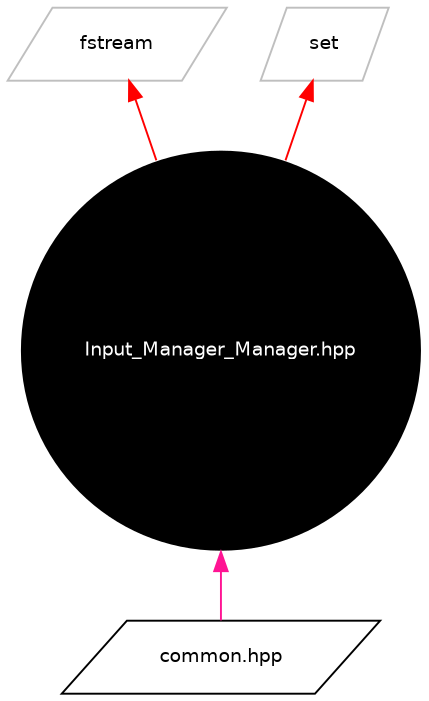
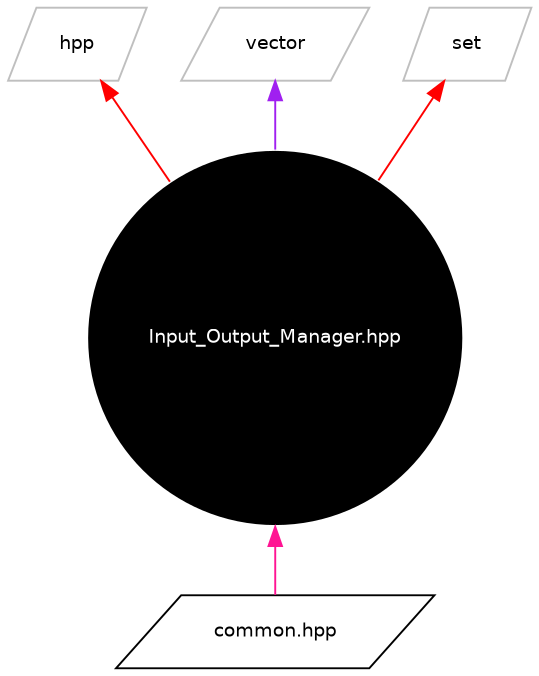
node "fstream": label "fstream" -> "hpp"
node "vector": added
node "Input_Manager_Manager.hpp": label "Input_Manager_Manager.hpp" -> "Input_Output_Manager.hpp"
